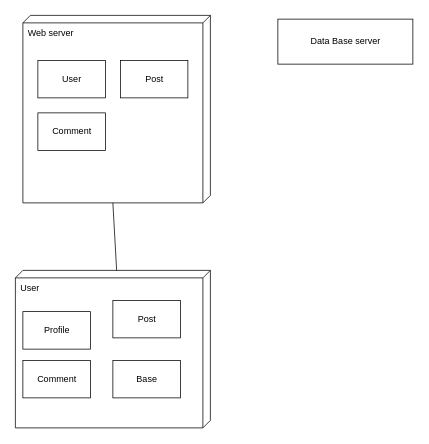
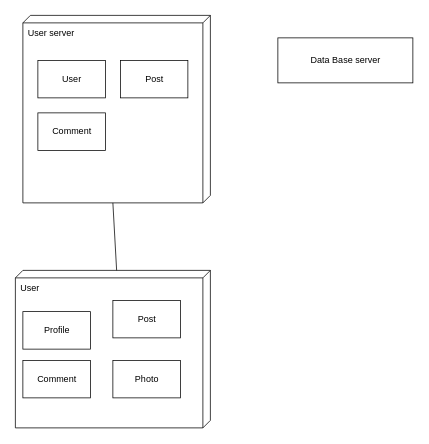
node "Web server": label "Web server" -> "User server"
node "Data Base server": moved (345, 42) -> (345, 60)
node "Base": label "Base" -> "Photo"
